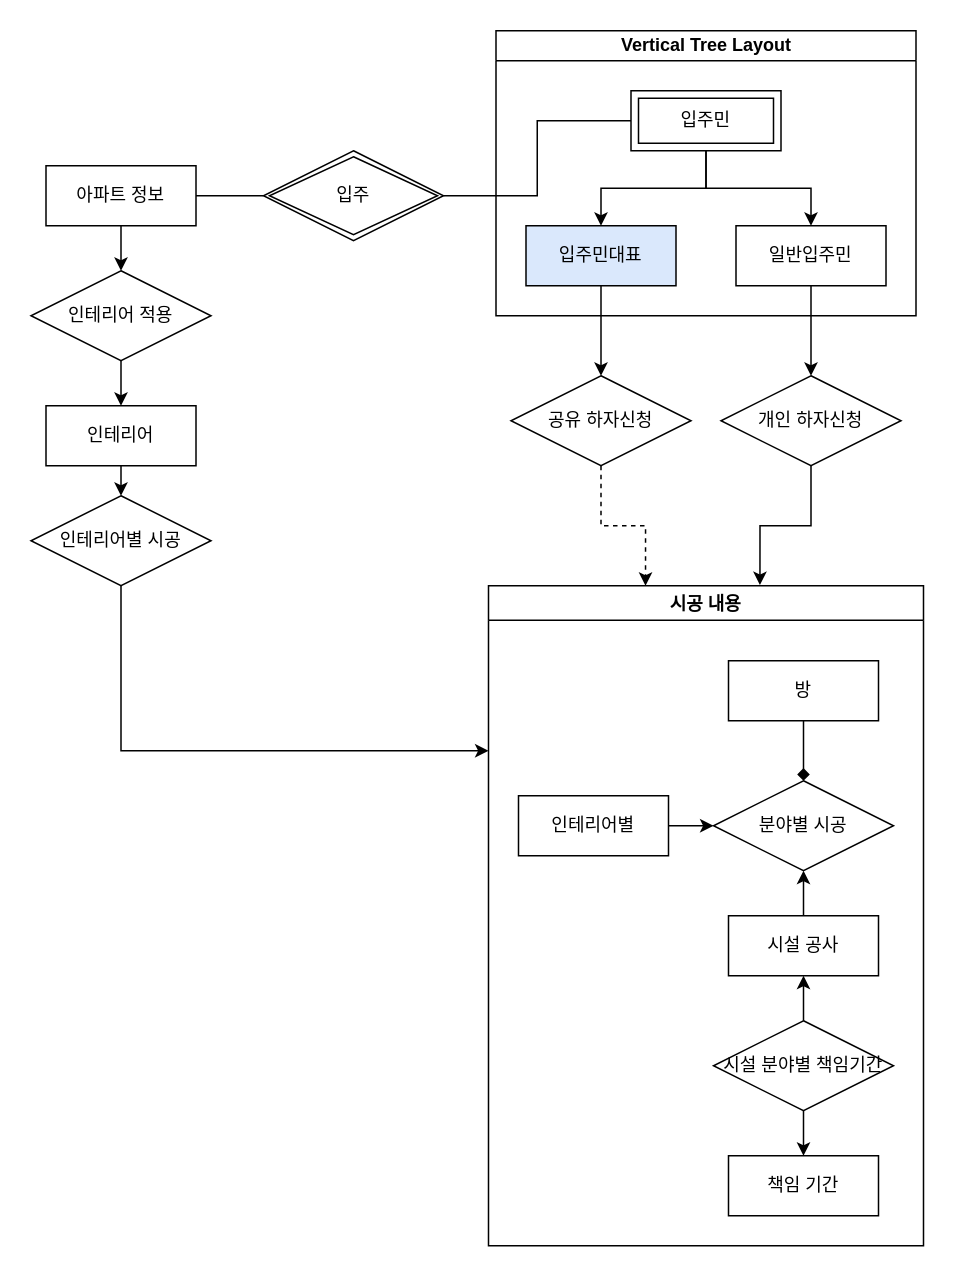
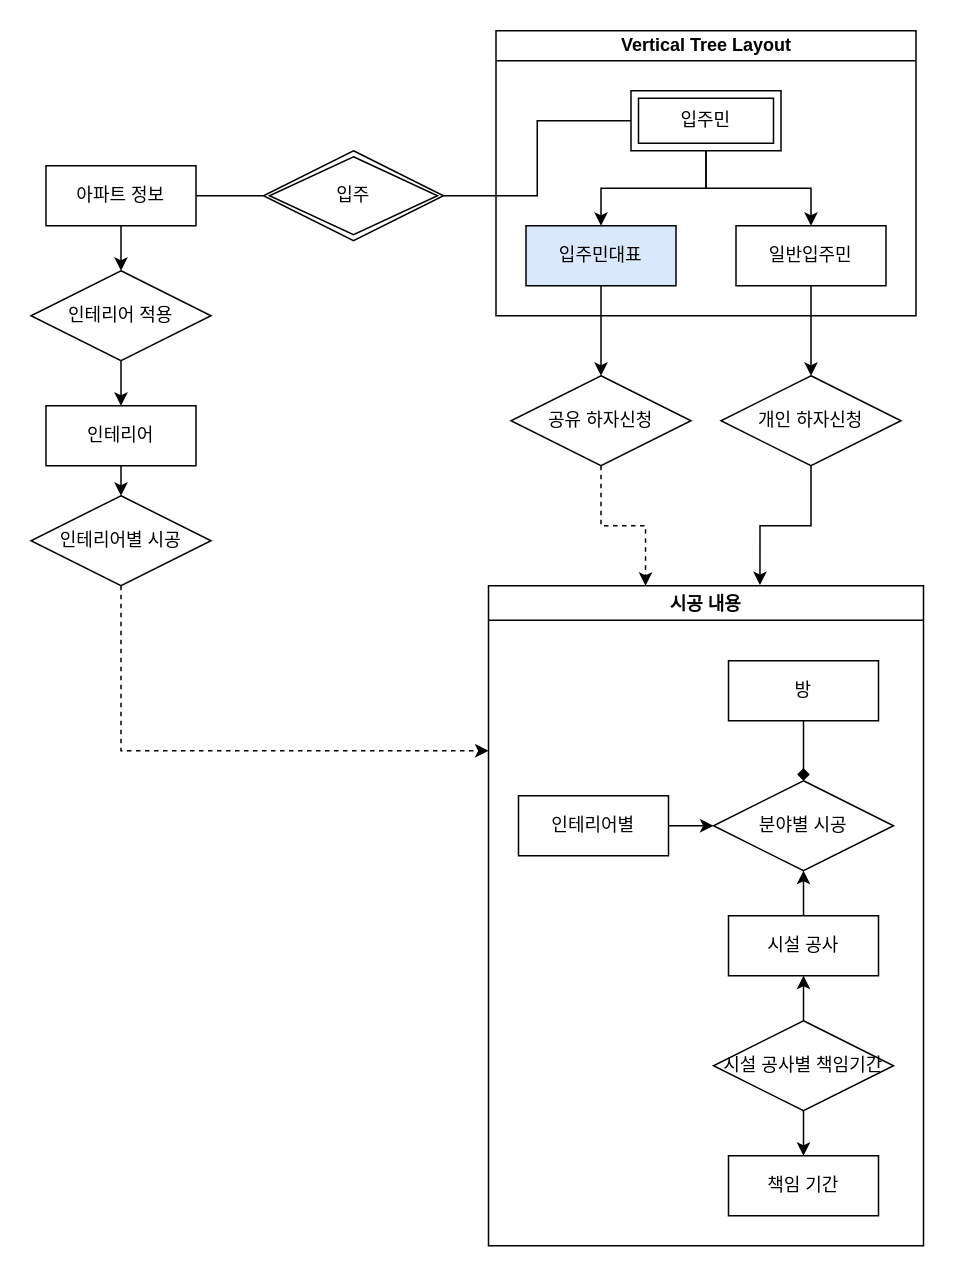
edge "인테리어별 시공" -> "시공 내용": style solid -> dashed
node "시설 분야별 책임기간": label "시설 분야별 책임기간" -> "시설 공사별 책임기간"
